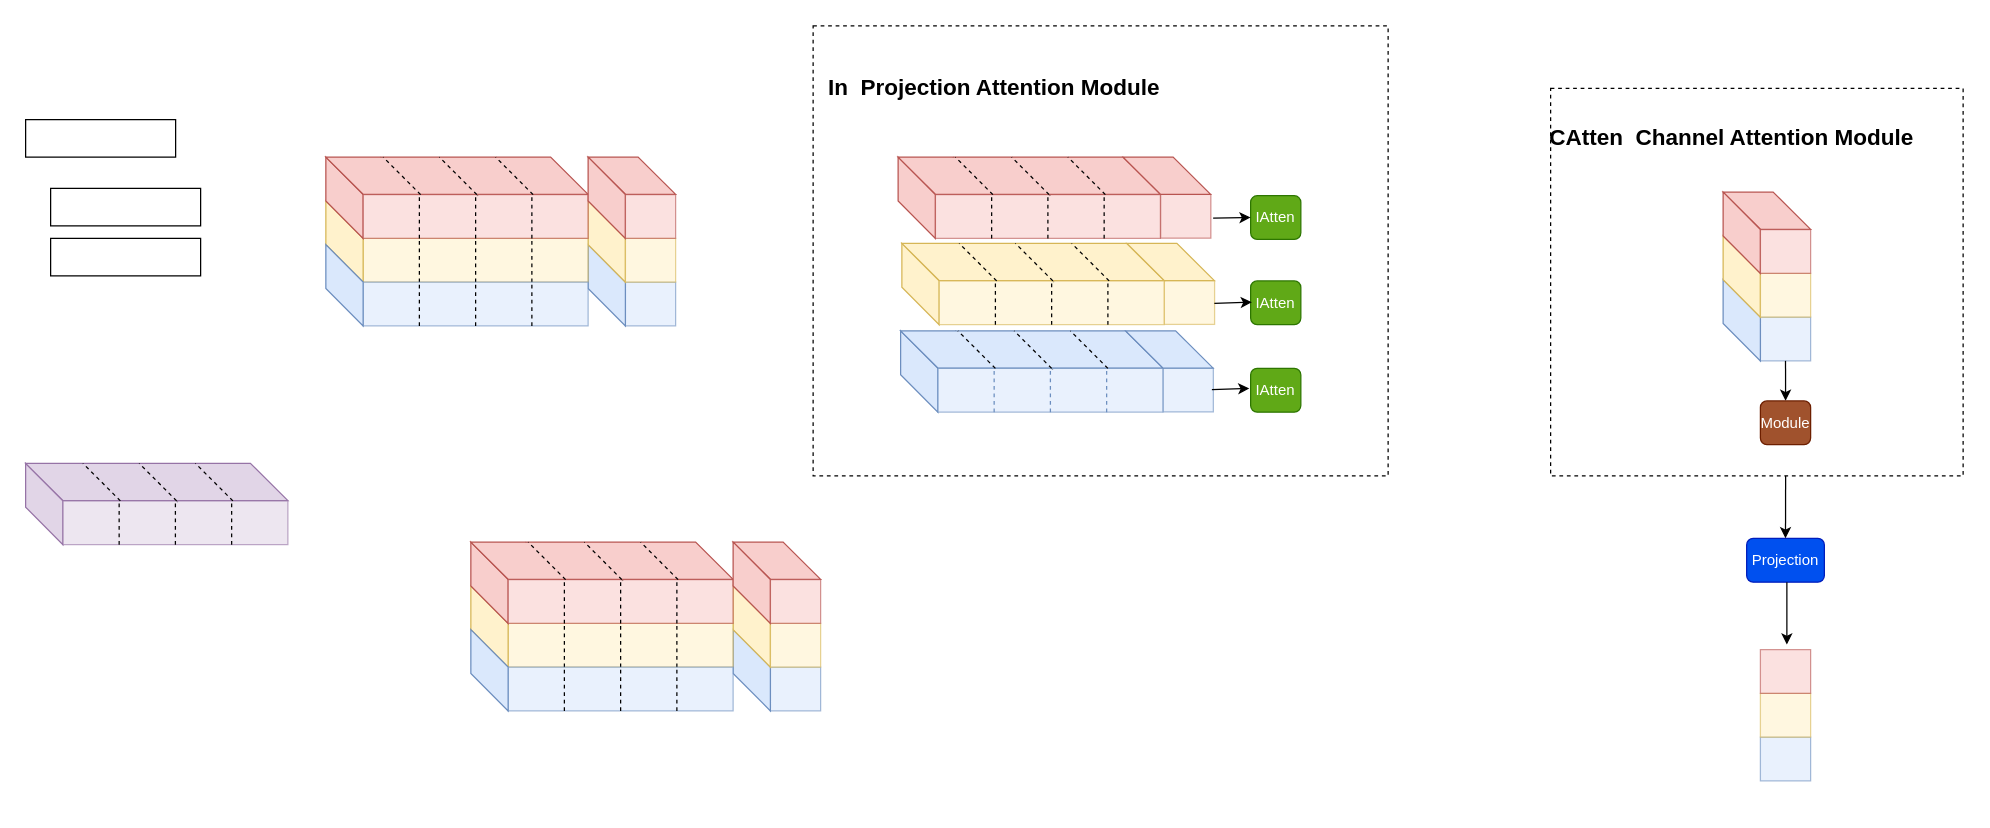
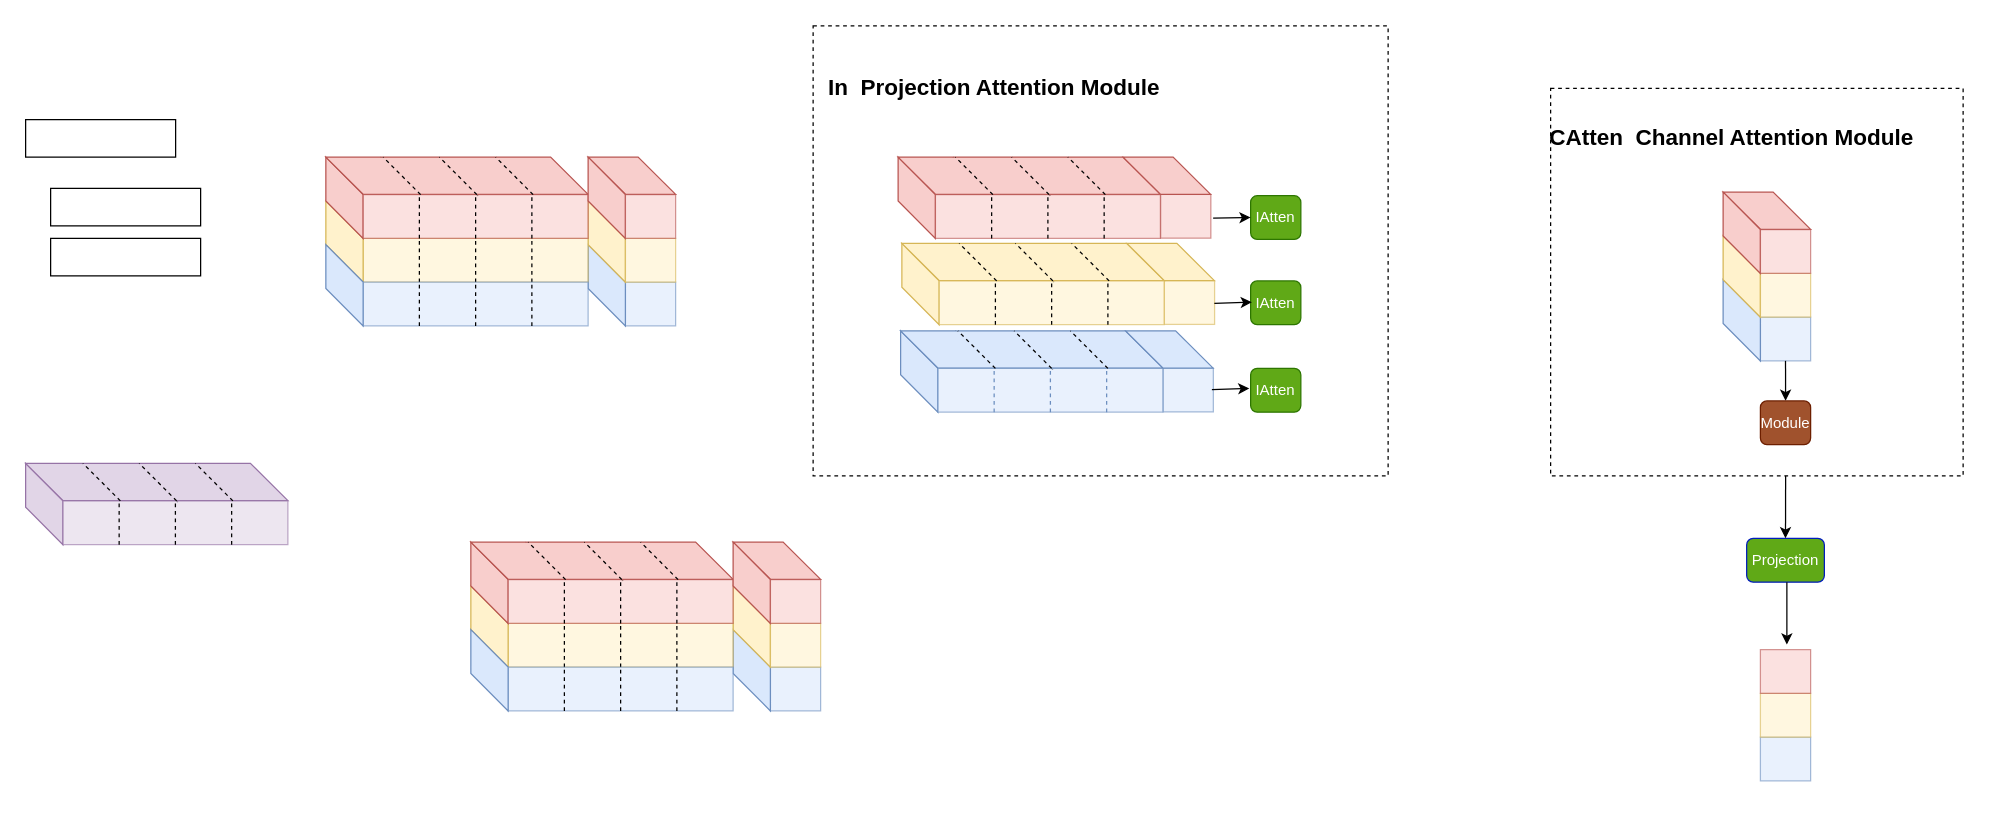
node "Projection": fillcolor #0050ef -> #60a917
